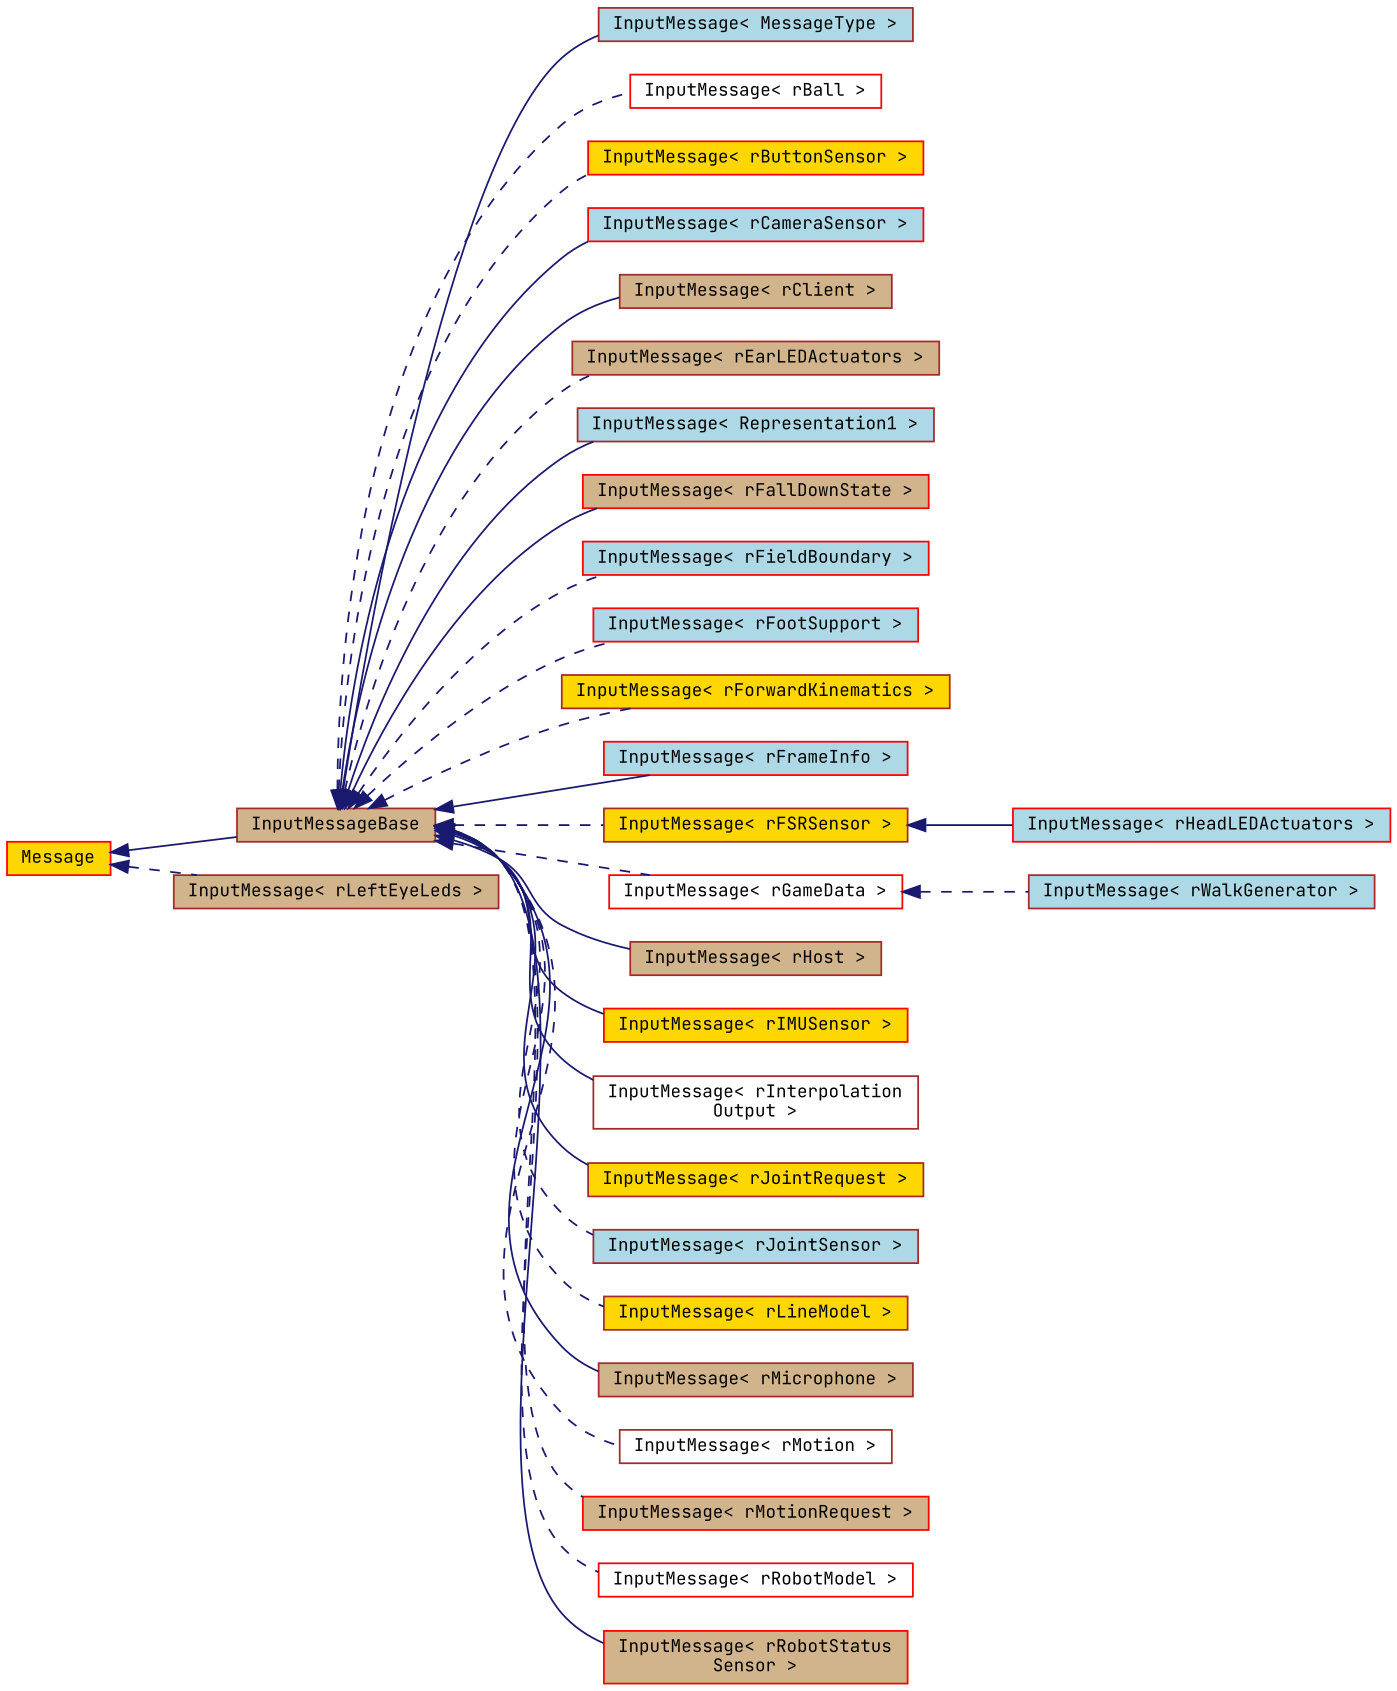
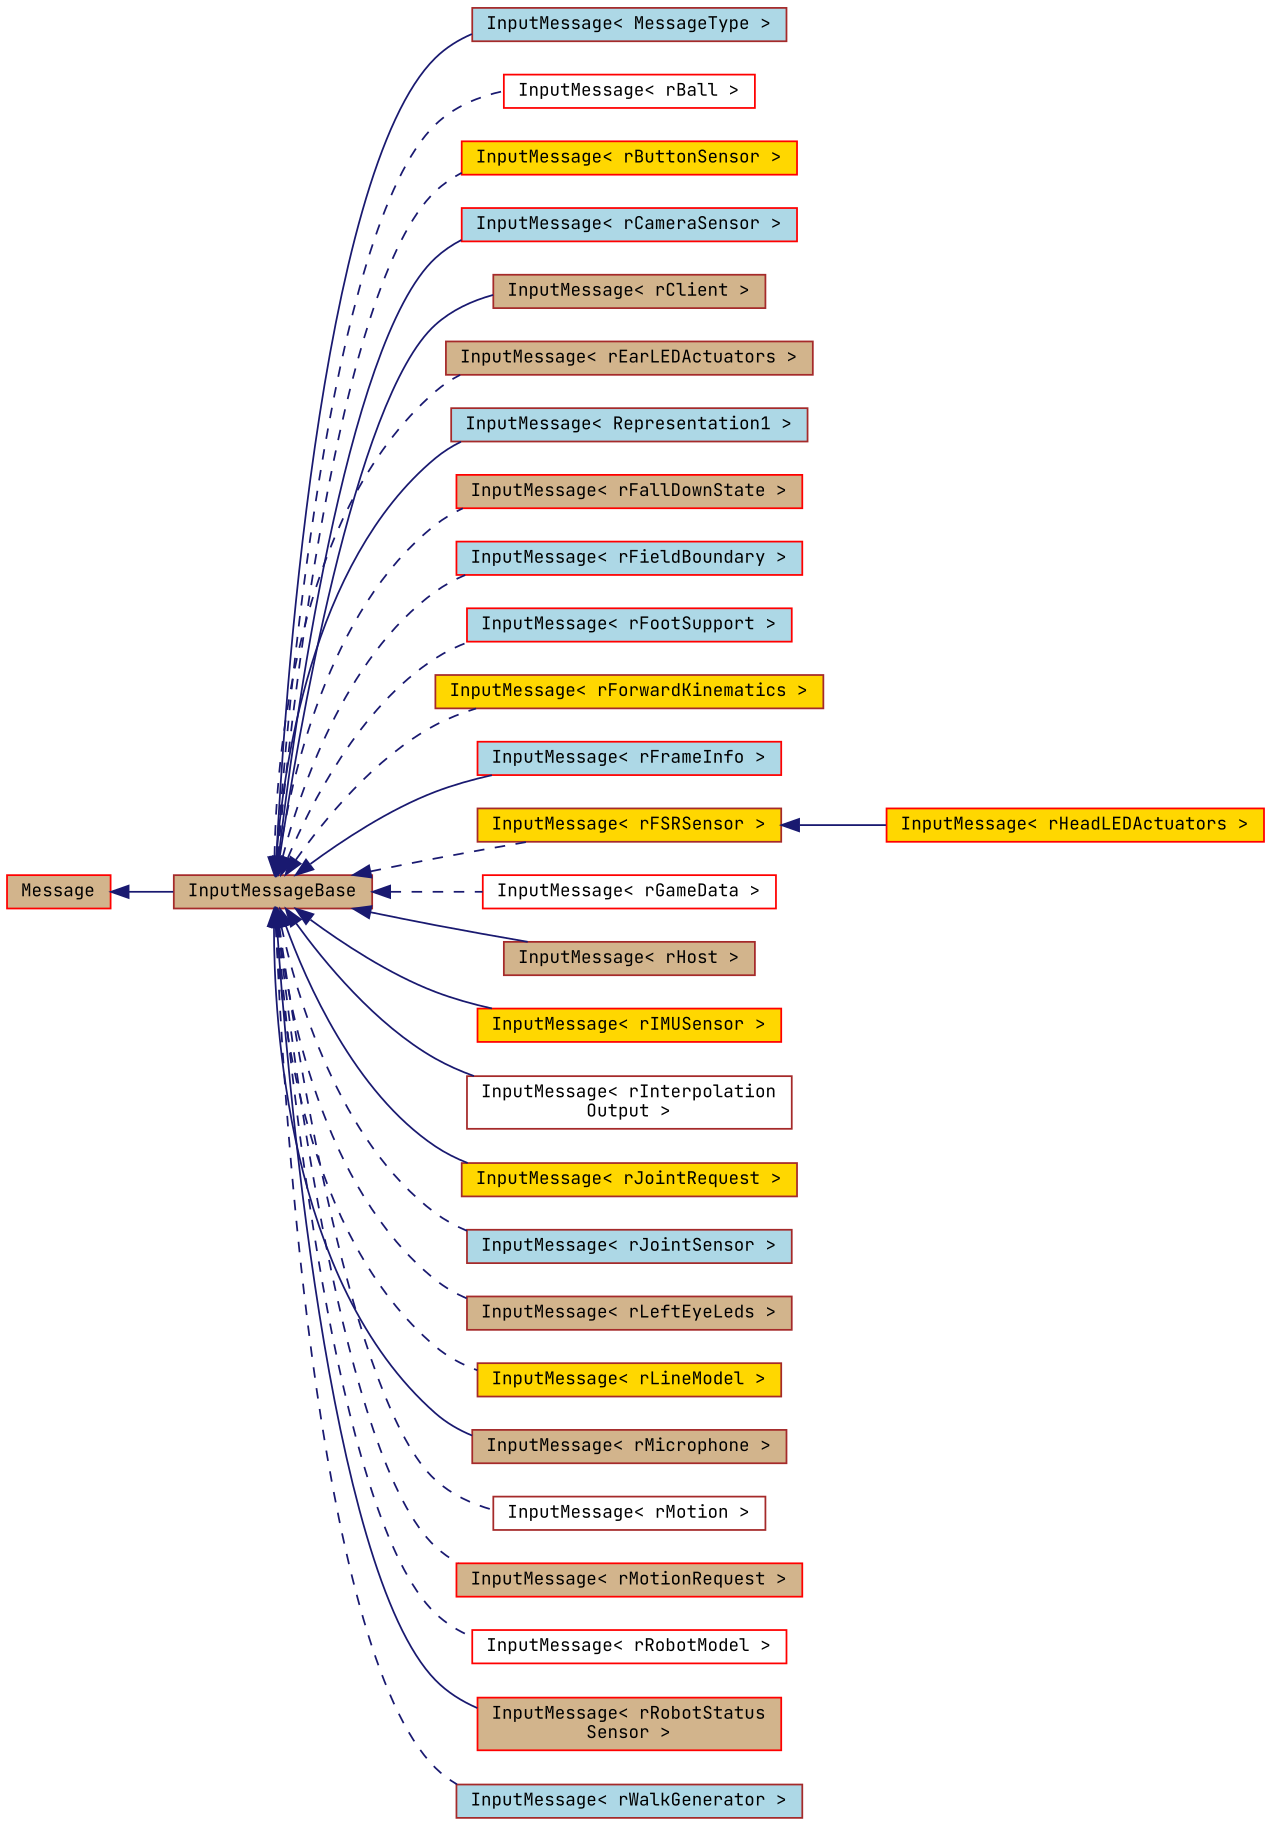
edge "InputMessage< rFallDownState >" -> "InputMessageBase": style solid -> dashed
node "InputMessage< rHeadLEDActuators >": fillcolor lightblue -> gold
node "Message": fillcolor gold -> tan
edge "InputMessage< rLeftEyeLeds >" -> "Message": now "InputMessage< rLeftEyeLeds >" -> "InputMessageBase"
edge "InputMessage< rWalkGenerator >" -> "InputMessage< rGameData >": now "InputMessage< rWalkGenerator >" -> "InputMessageBase"
